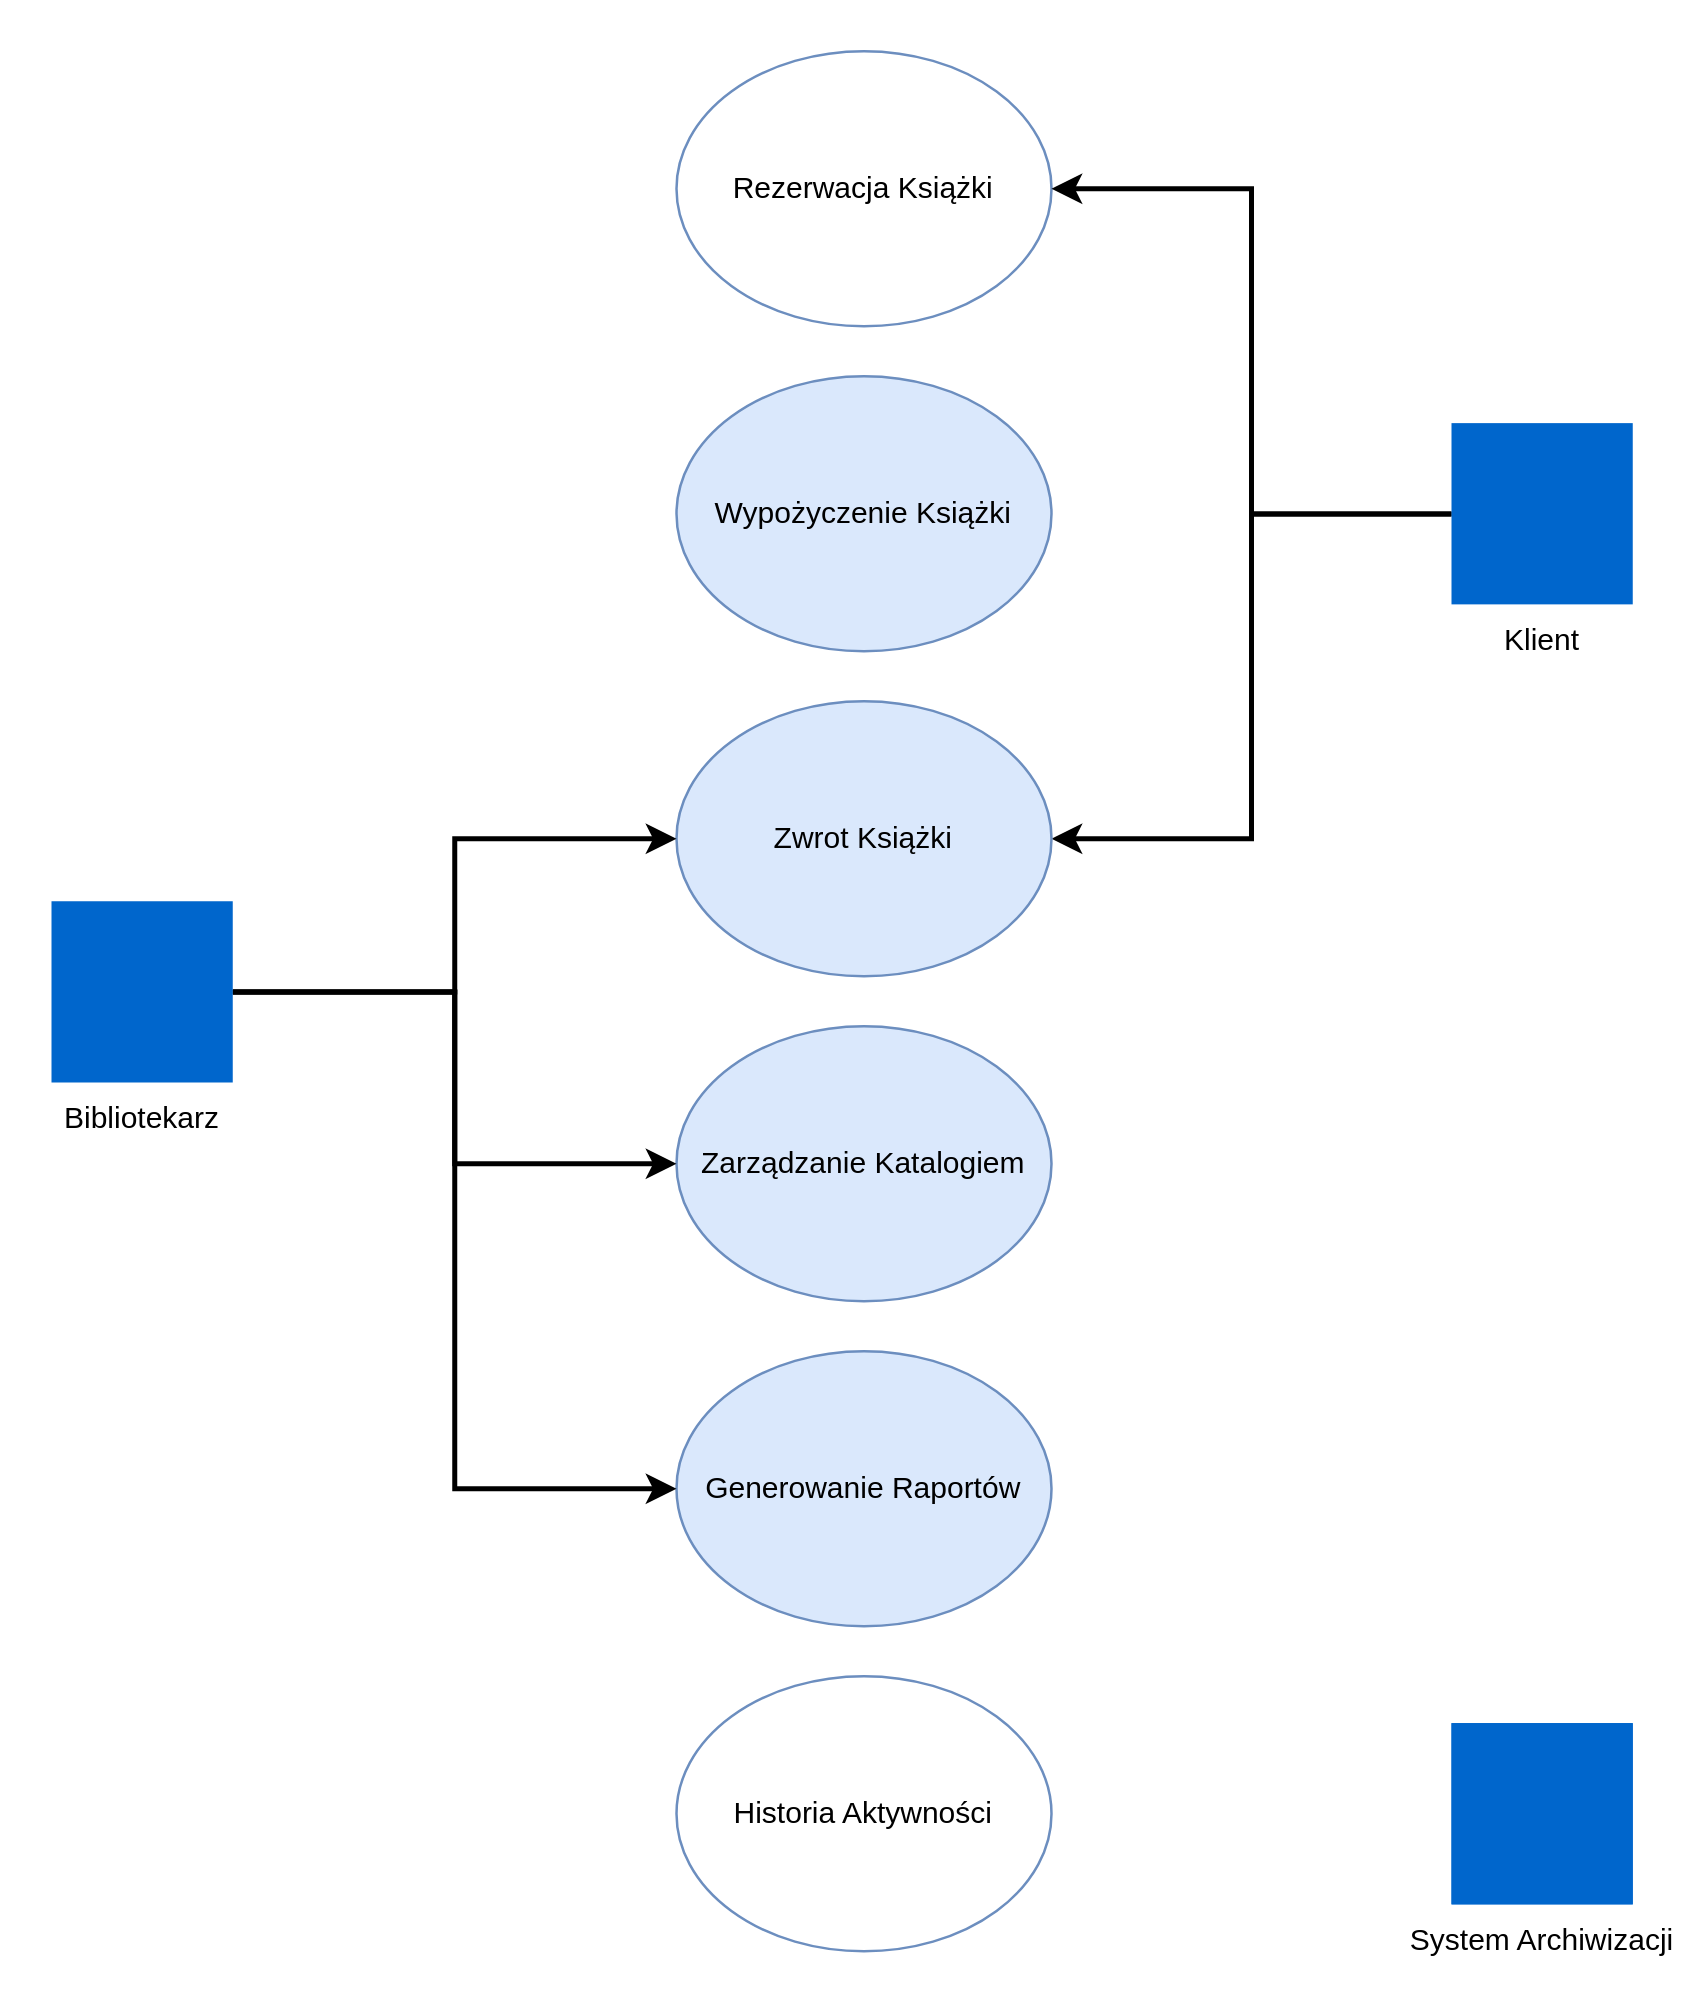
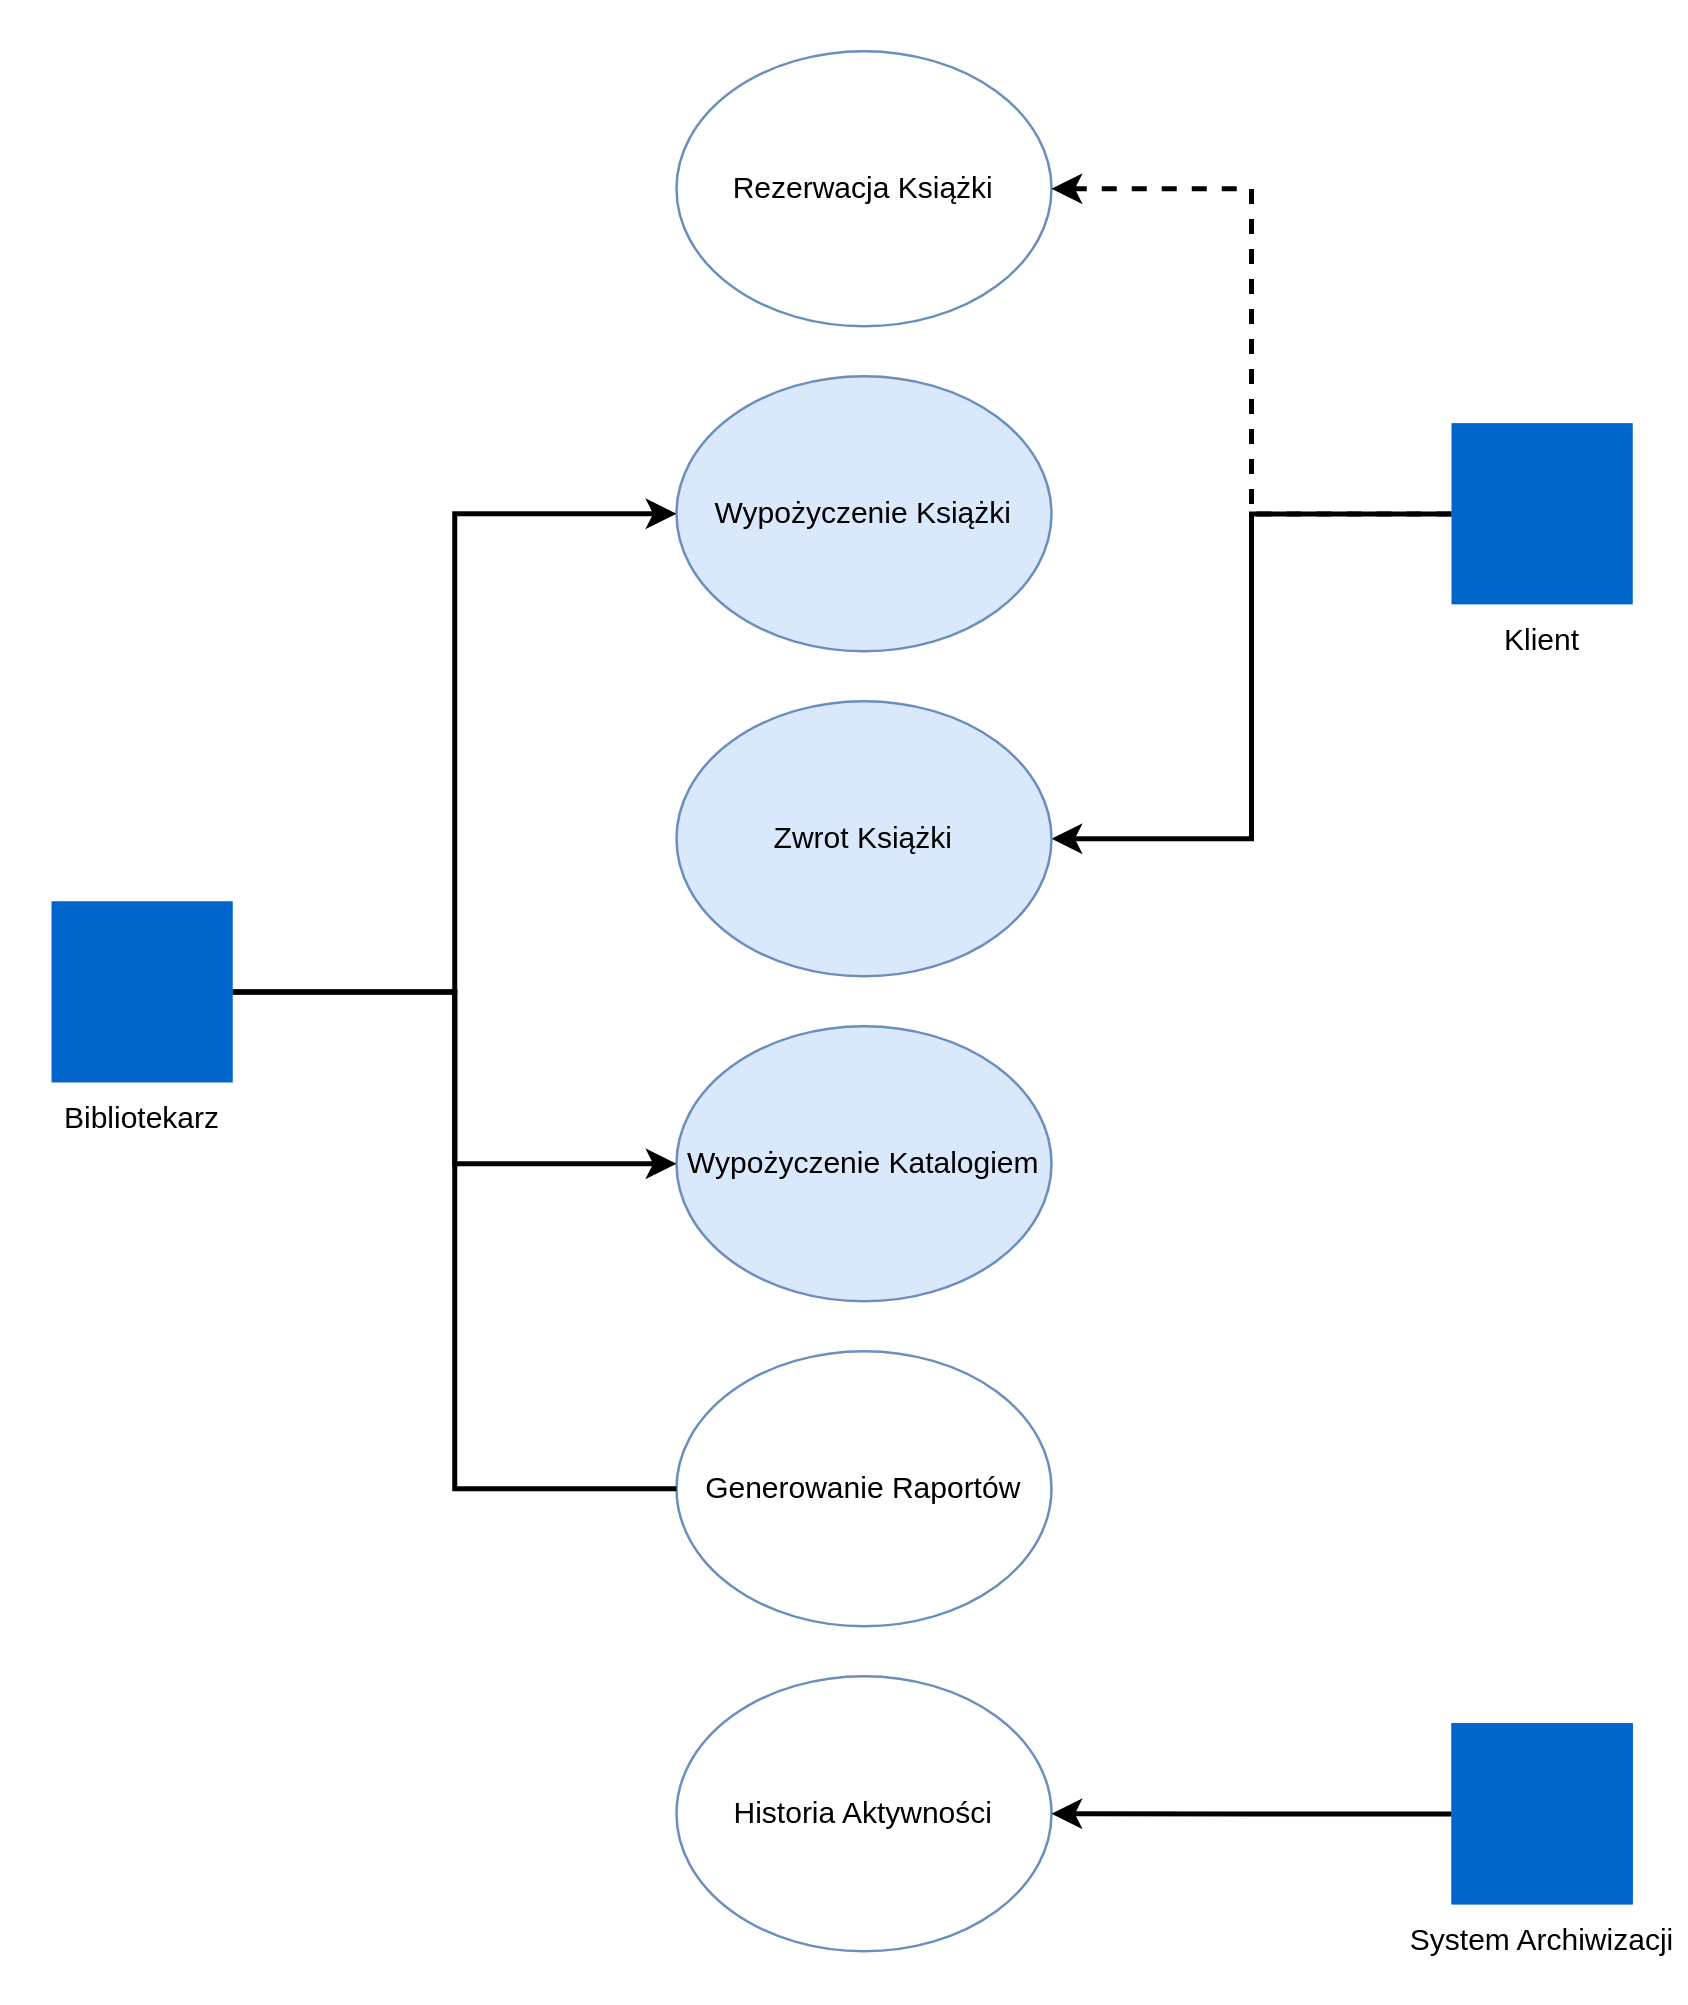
edge "Klient" -> "Rezerwacja Książki": style solid -> dashed
edge "Bibliotekarz" -> "Wypożyczenie Książki": added
edge "Bibliotekarz" -> "Zwrot Książki": removed
node "Zarządzanie Katalogiem": label "Zarządzanie Katalogiem" -> "Wypożyczenie Katalogiem"
edge "Bibliotekarz" -> "Generowanie Raportów": arrowhead classic -> none
node "Generowanie Raportów": fillcolor #dae8fc -> #ffffff
edge "System Archiwizacji" -> "Historia Aktywności": added
